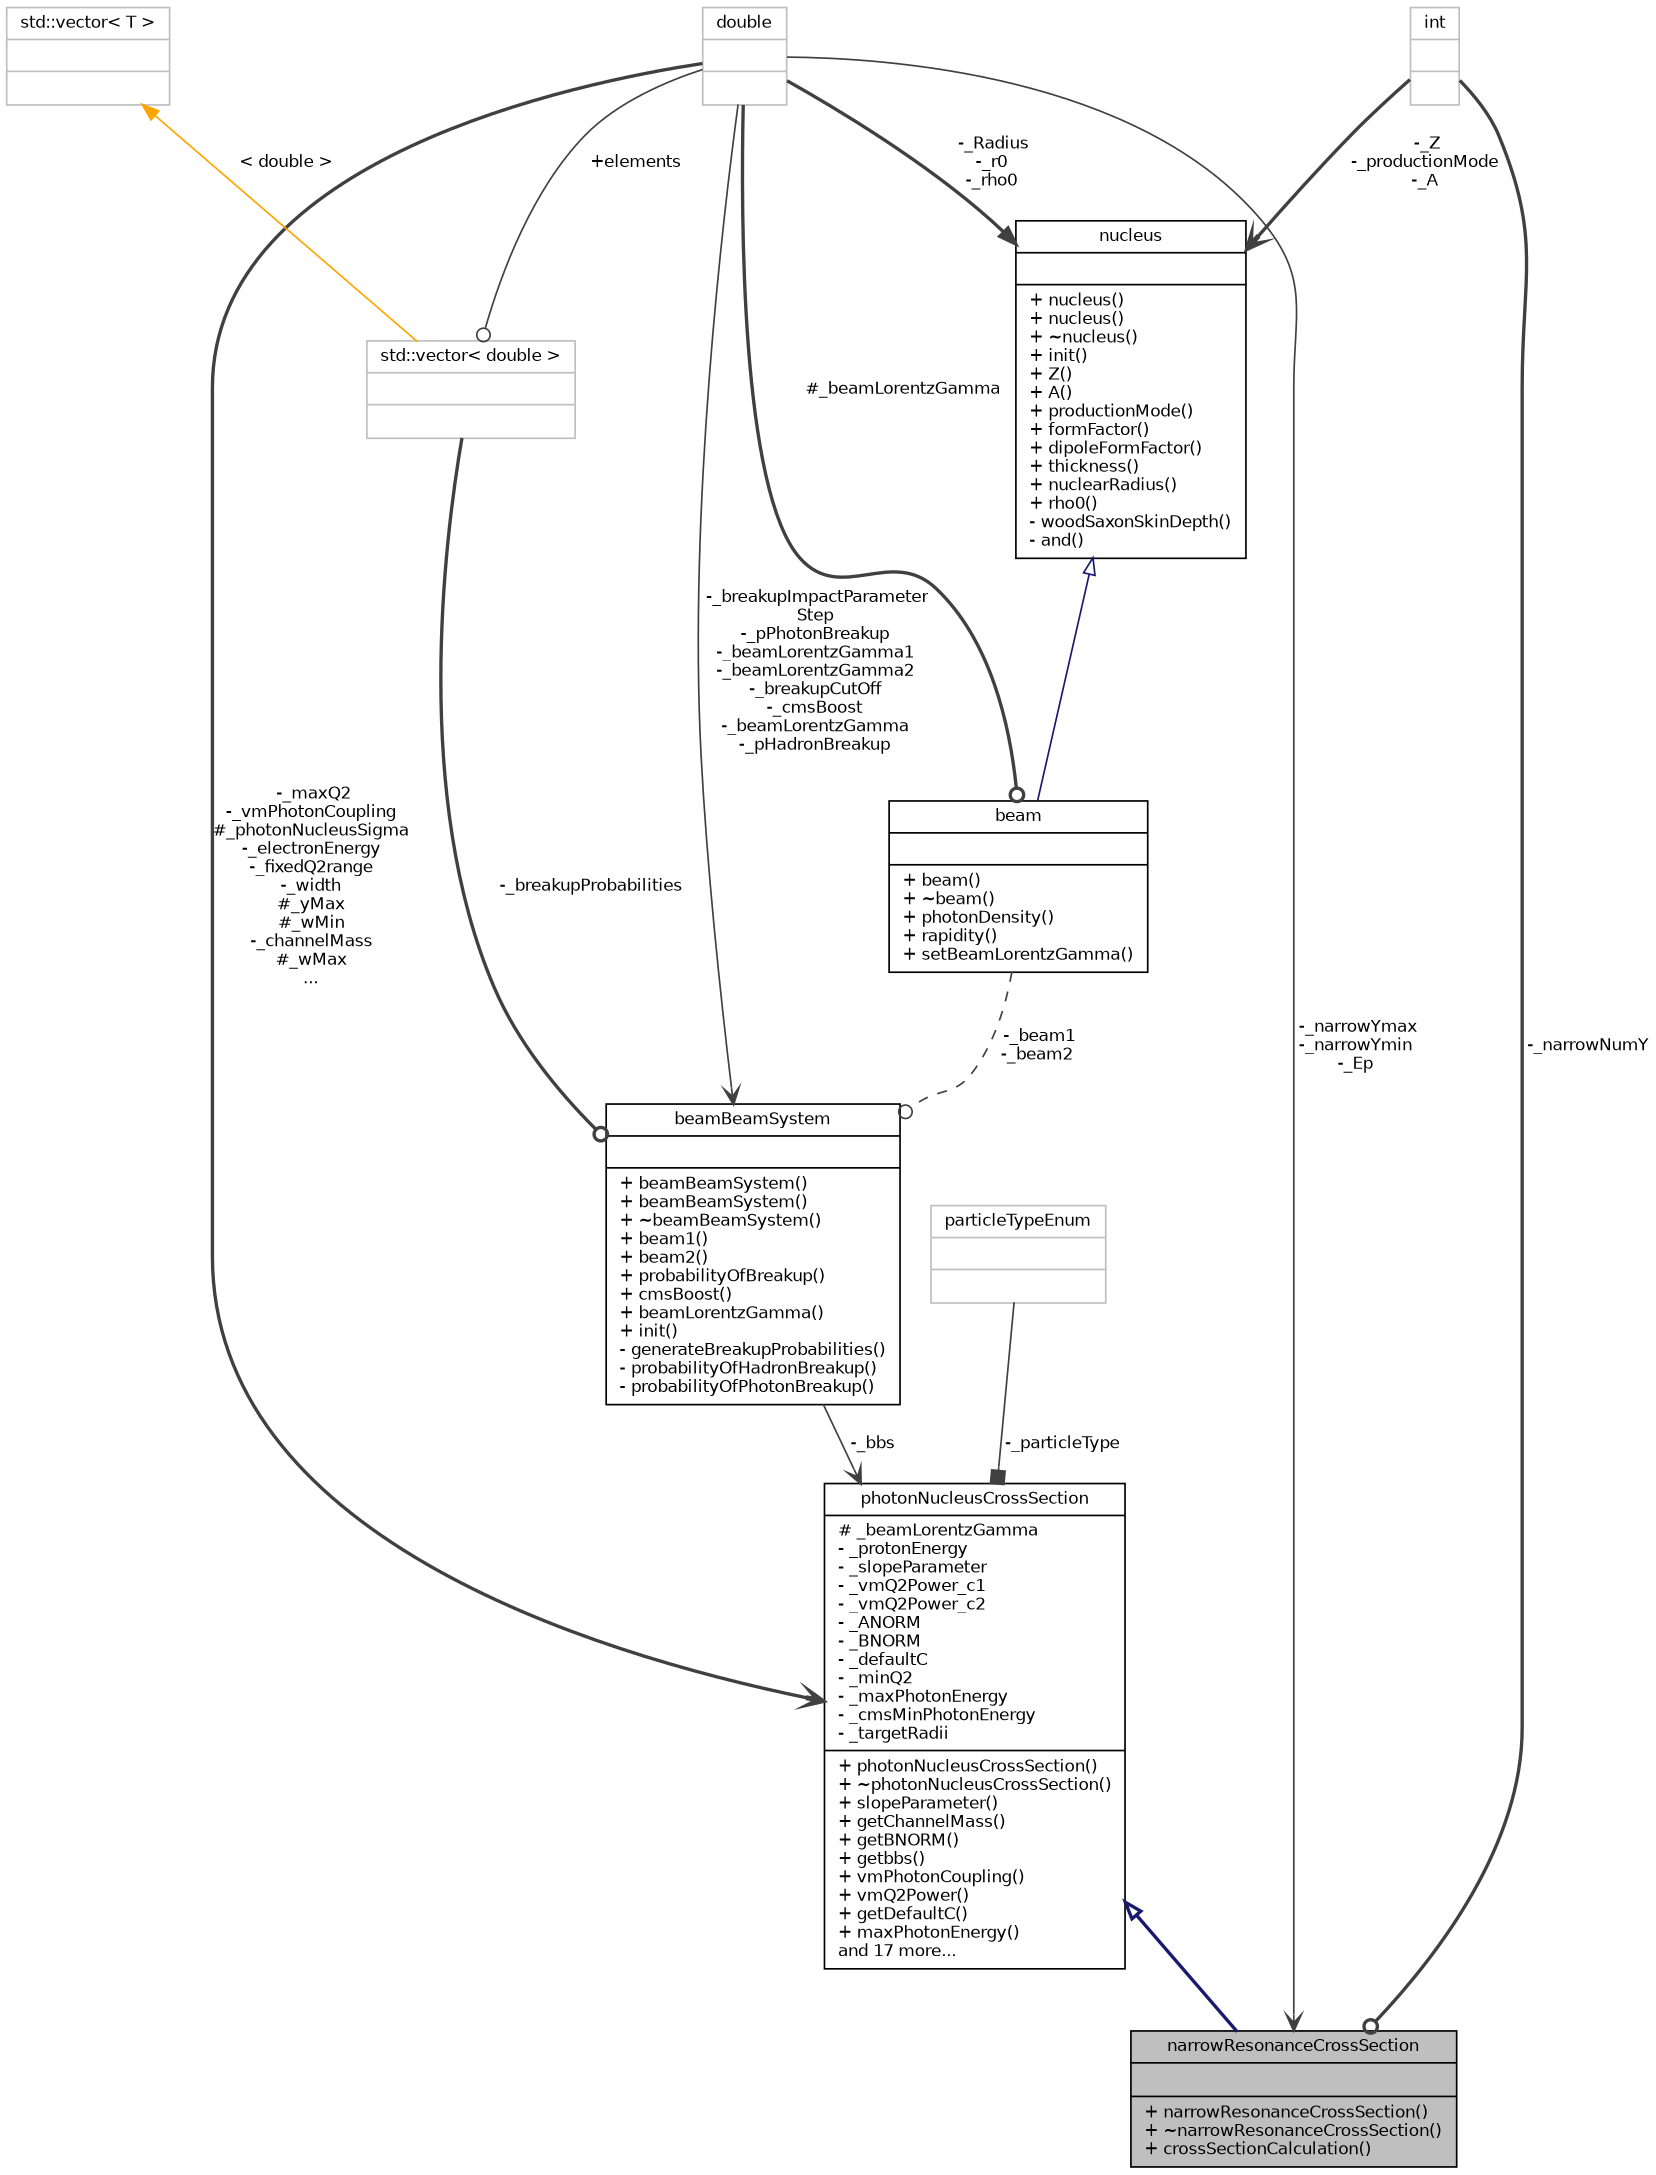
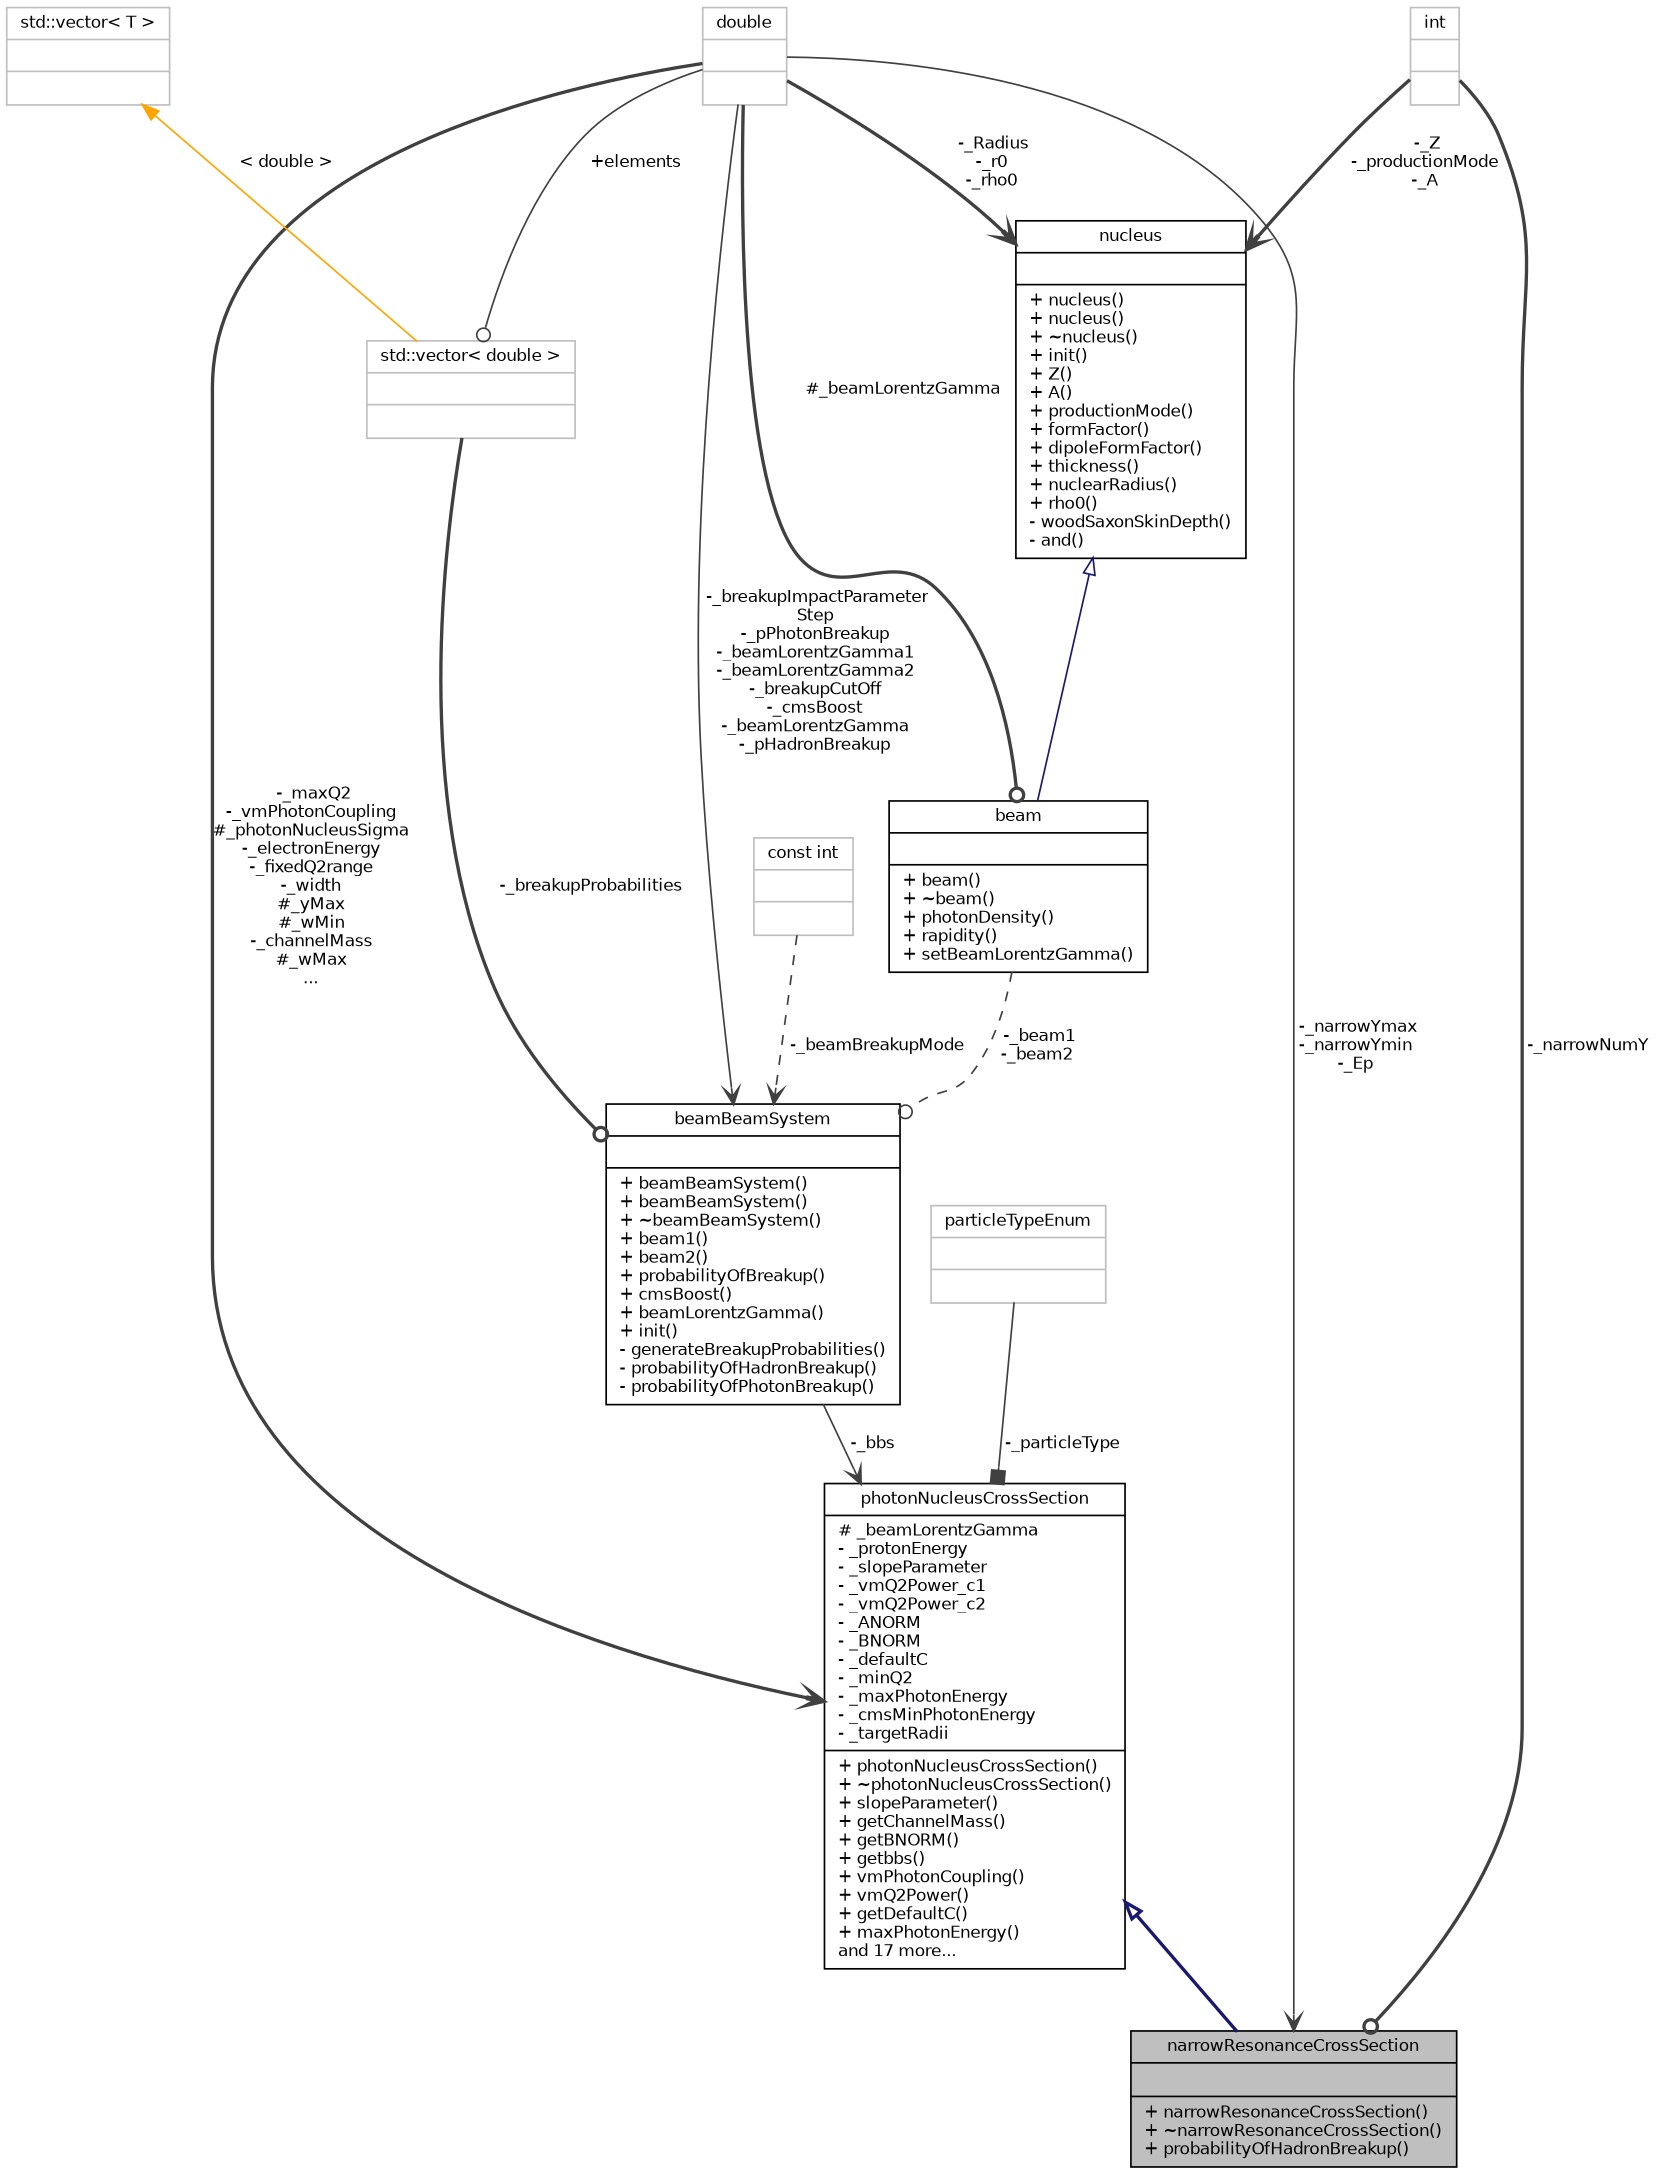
edge "double" -> "nucleus": arrowhead normal -> vee
node "const int": added
node "narrowResonanceCrossSection": text "+ crossSectionCalculation()" -> "+ probabilityOfHadronBreakup()"
